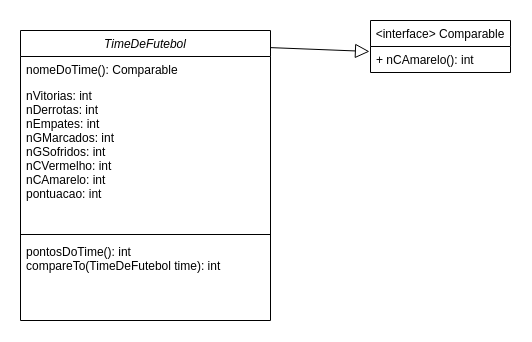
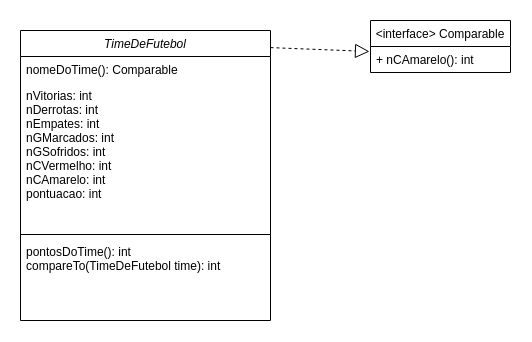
edge "TimeDeFutebol" -> "+ nCAmarelo(): int": style solid -> dashed
